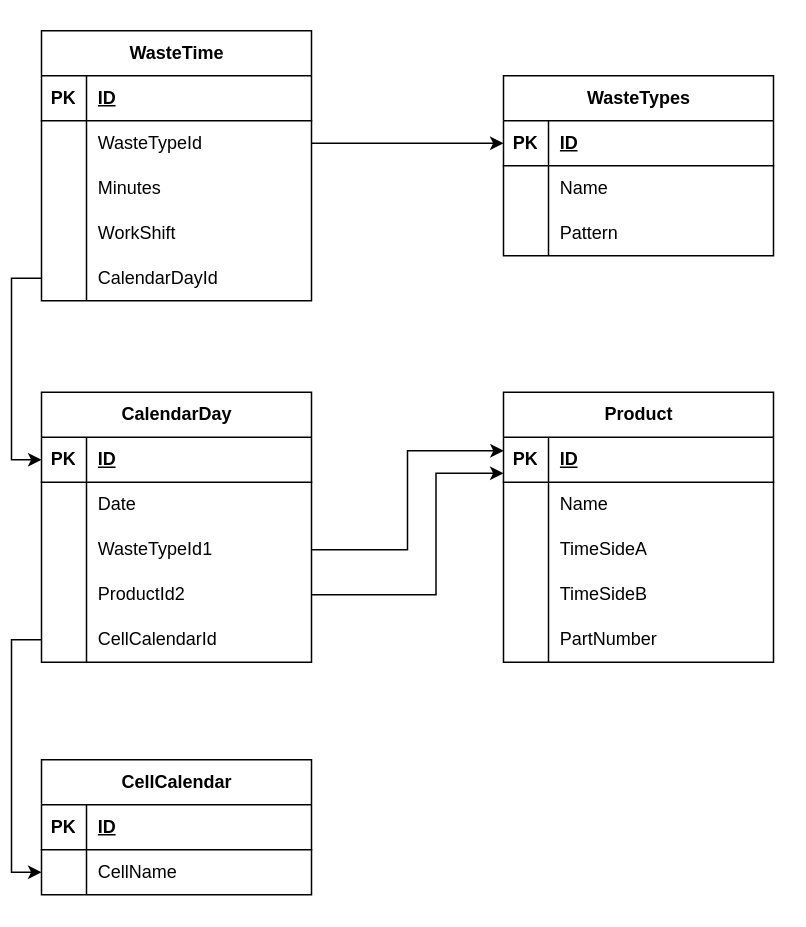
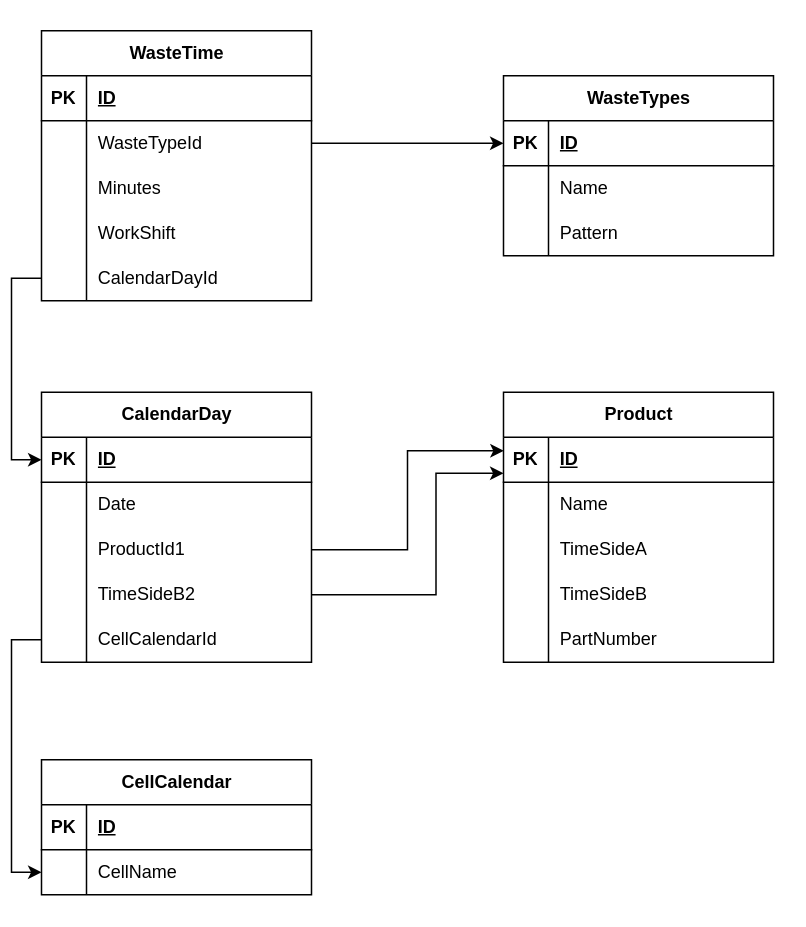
node "WasteTypeId1": label "WasteTypeId1" -> "ProductId1"
node "ProductId2": label "ProductId2" -> "TimeSideB2"
